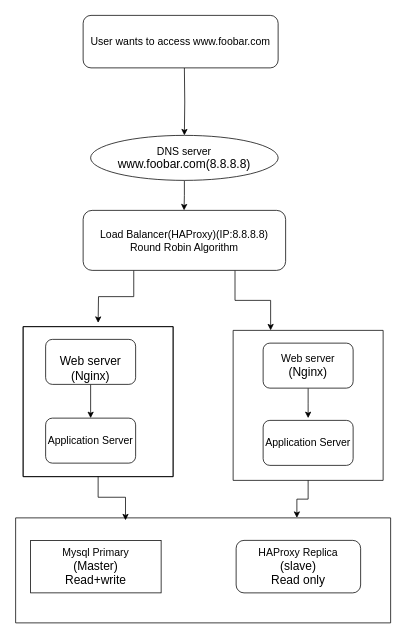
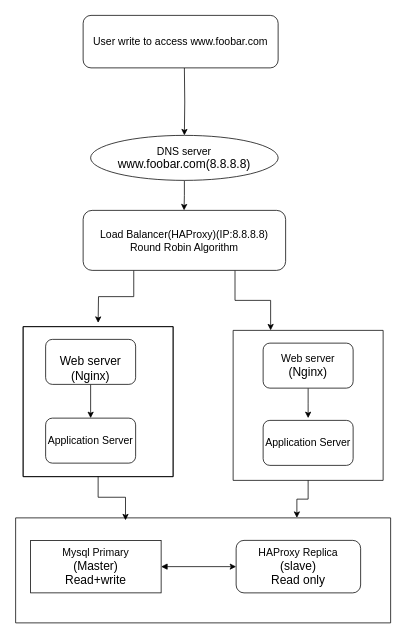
node "User wants to access www.foobar.com": label "User wants to access www.foobar.com" -> "User write to access www.foobar.com"
edge "Mysql Primary (Master) Read+write" -- "HAProxy Replica (slave) Read only": added
